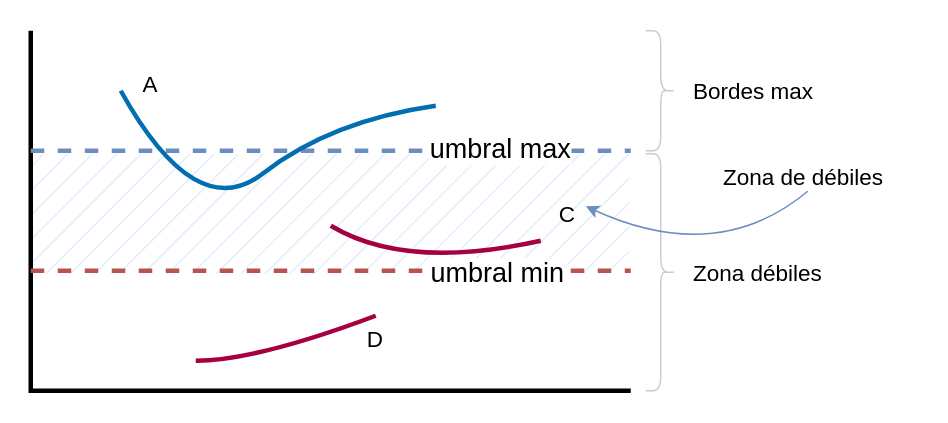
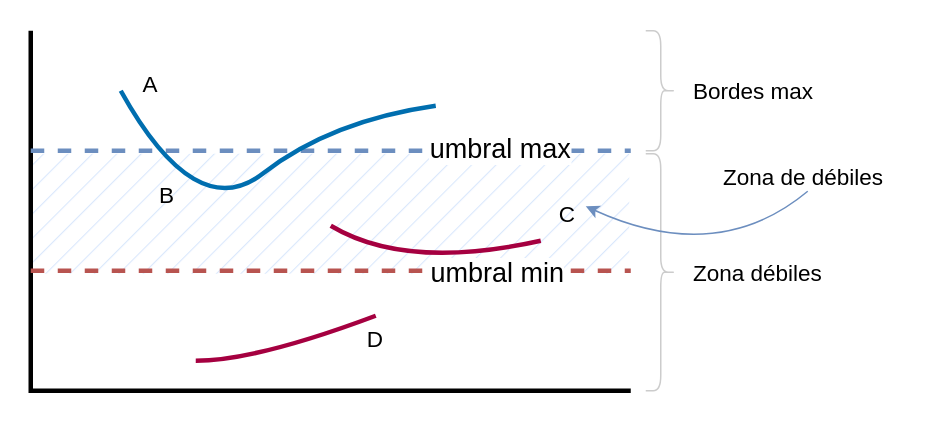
node "B": added
